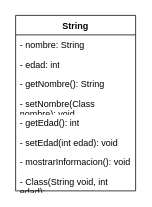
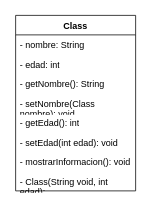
node "String": label "String" -> "Class"
